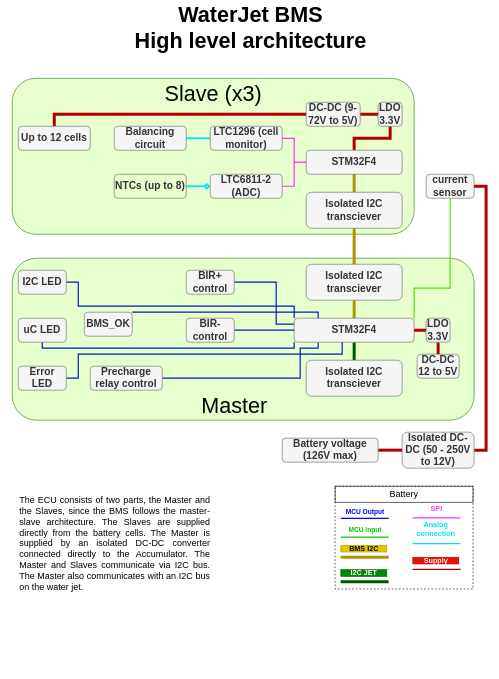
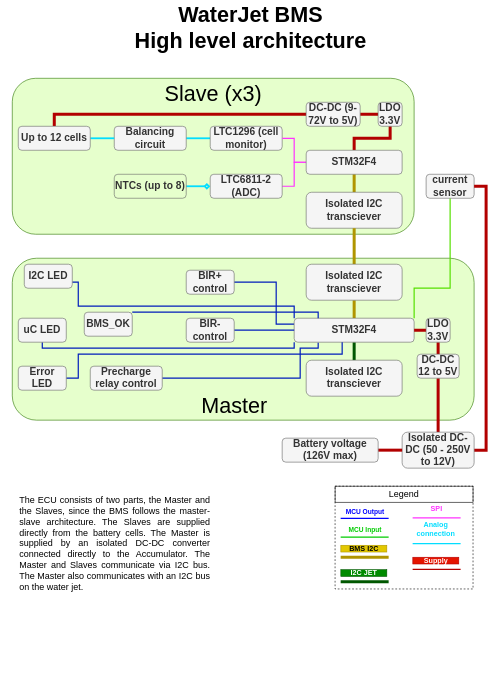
edge "Up to 12 cells" -- "Balancing circuit": added
node "I2C LED": moved (42, 282) -> (48, 276)
edge "DC-DC 12 to 5V" -- "Isolated DC-DC (50 - 250V to 12V)": added
node "Battery": label "Battery" -> "Legend"
